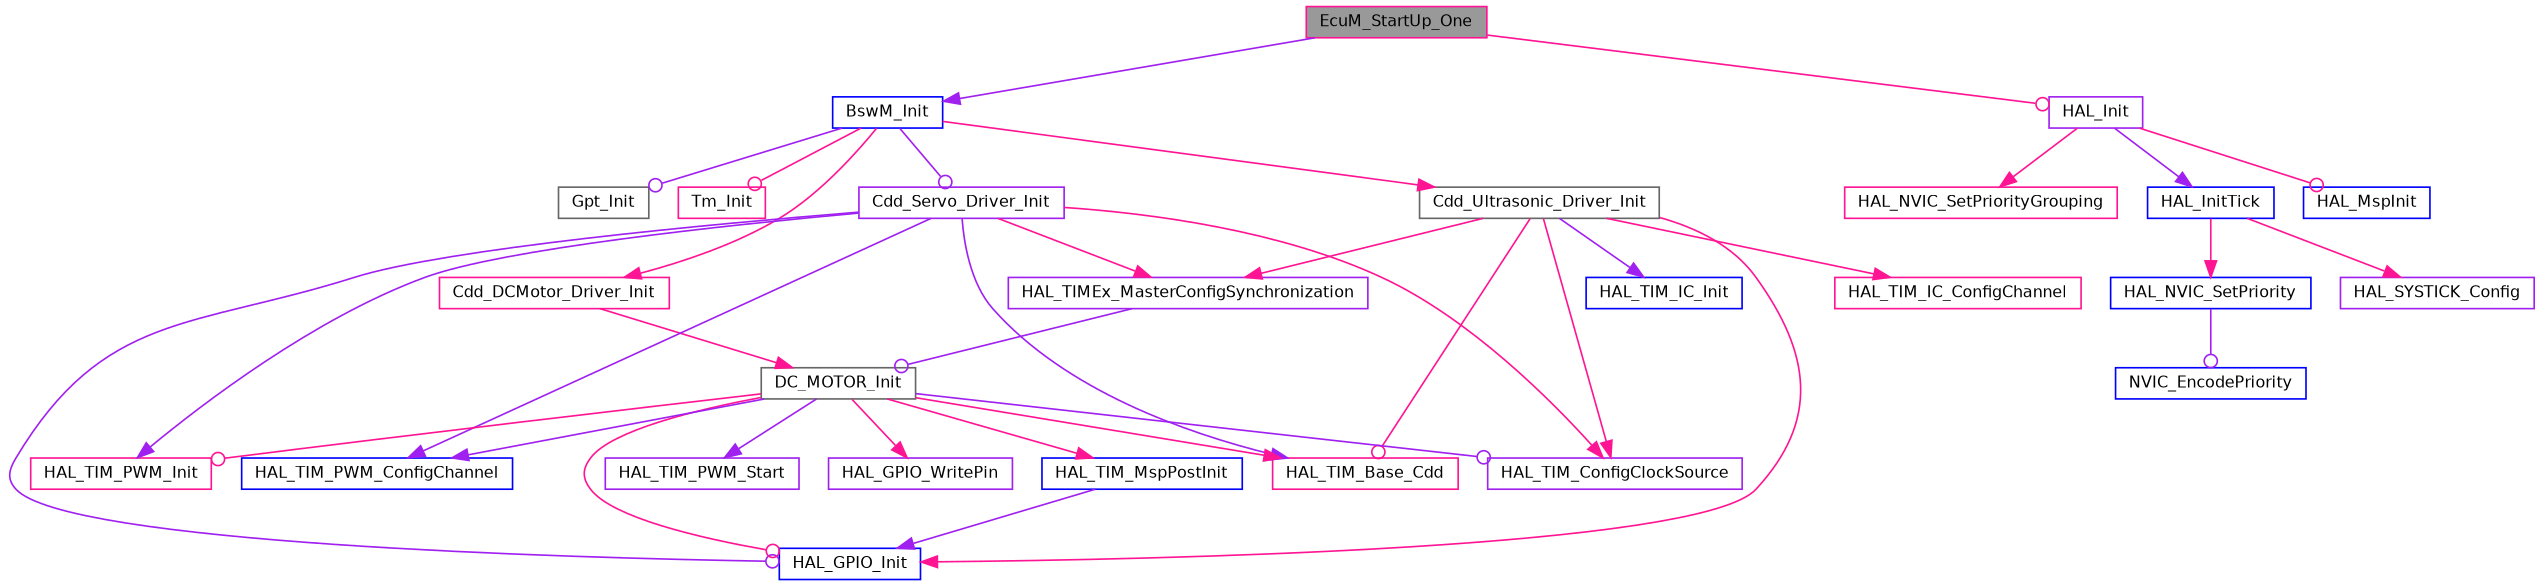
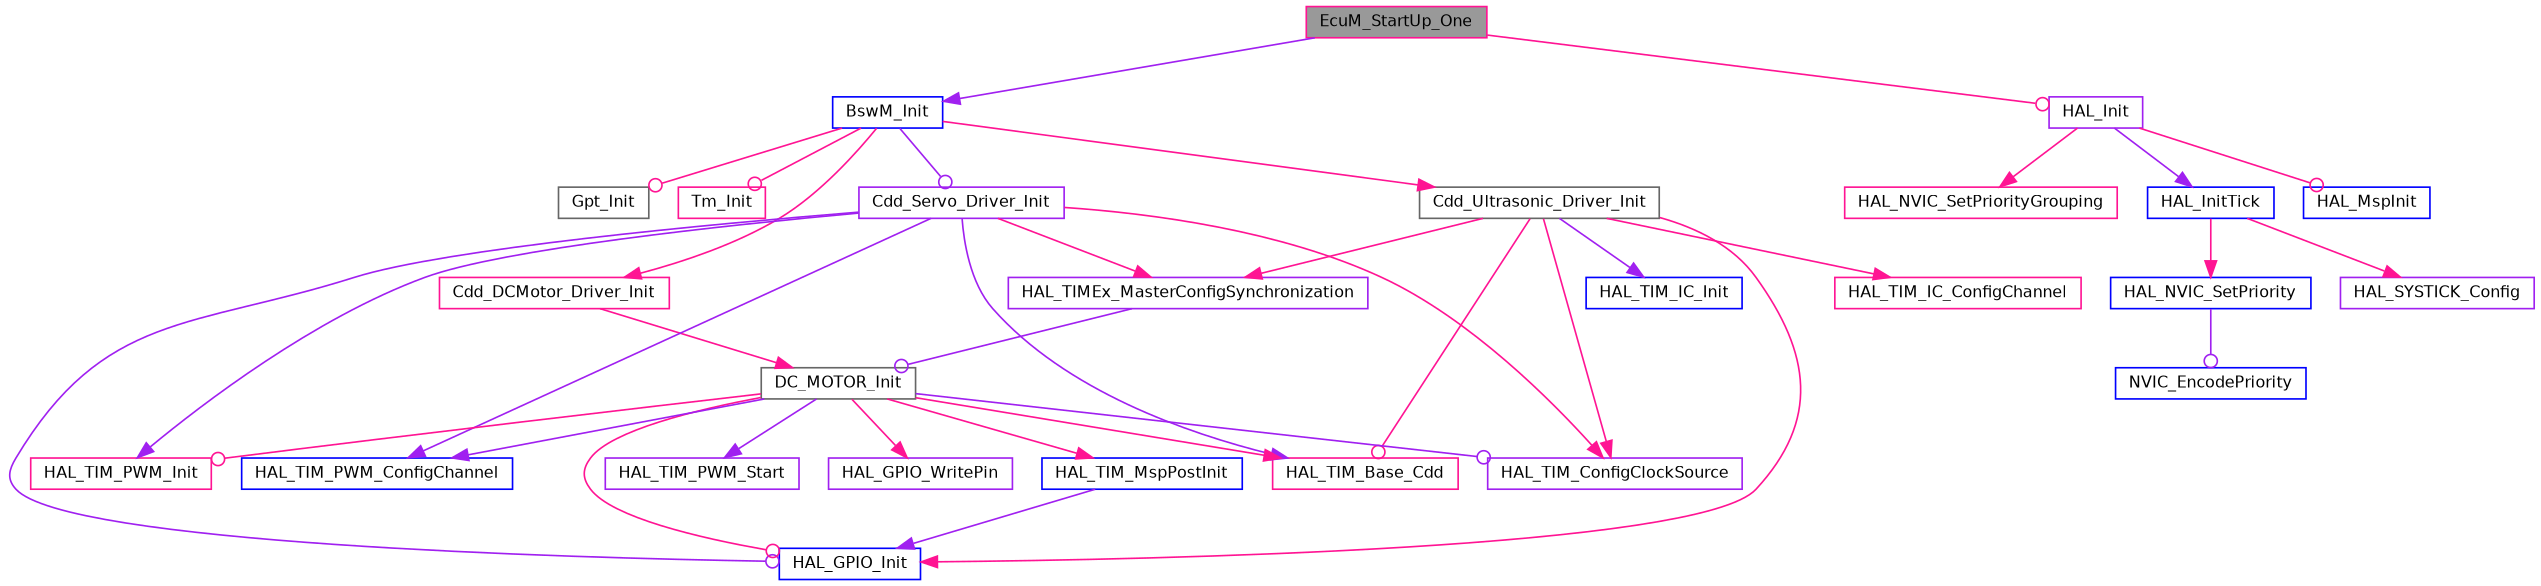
edge "BswM_Init" -> "Gpt_Init": color purple -> deeppink
